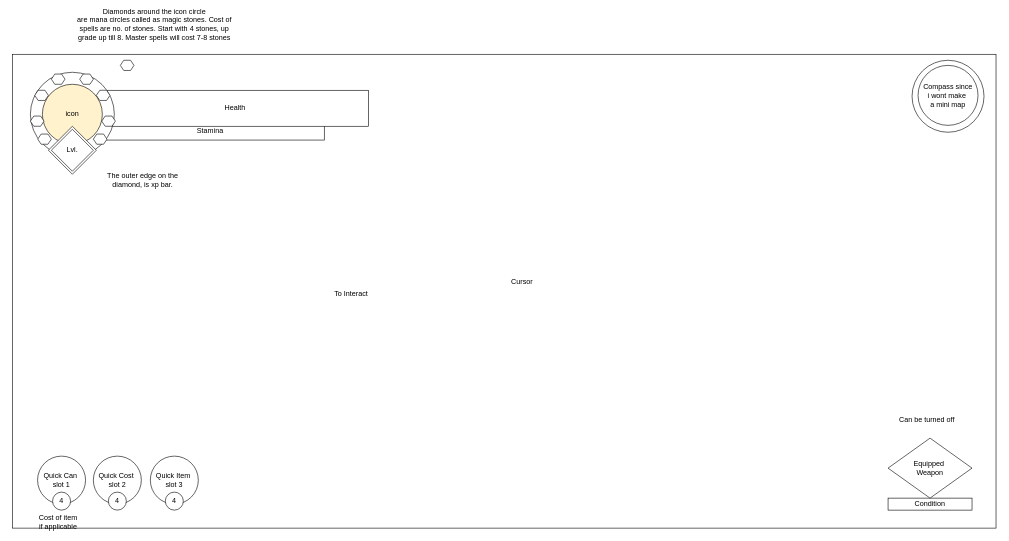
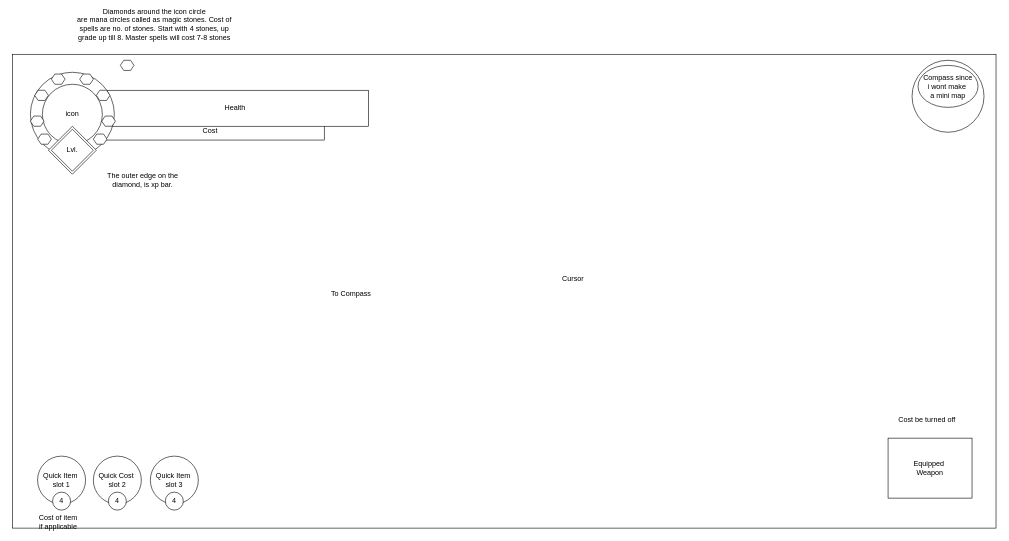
node "Compass since i wont make a mini map": size 60x60 -> 60x42
node "icon": fillcolor #fff2cc -> #ffffff
node "Stamina": label "Stamina" -> "Cost"
node "Cursor": moved (522, 282) -> (573, 279)
node "To Interact": label "To Interact" -> "To Compass"
node "Can be turned off": label "Can be turned off" -> "Cost be turned off"
node "Equipped Weapon": shape diamond -> rectangle
node "Quick Can slot 1": label "Quick Can slot 1" -> "Quick Item slot 1"
node "Condition": removed
